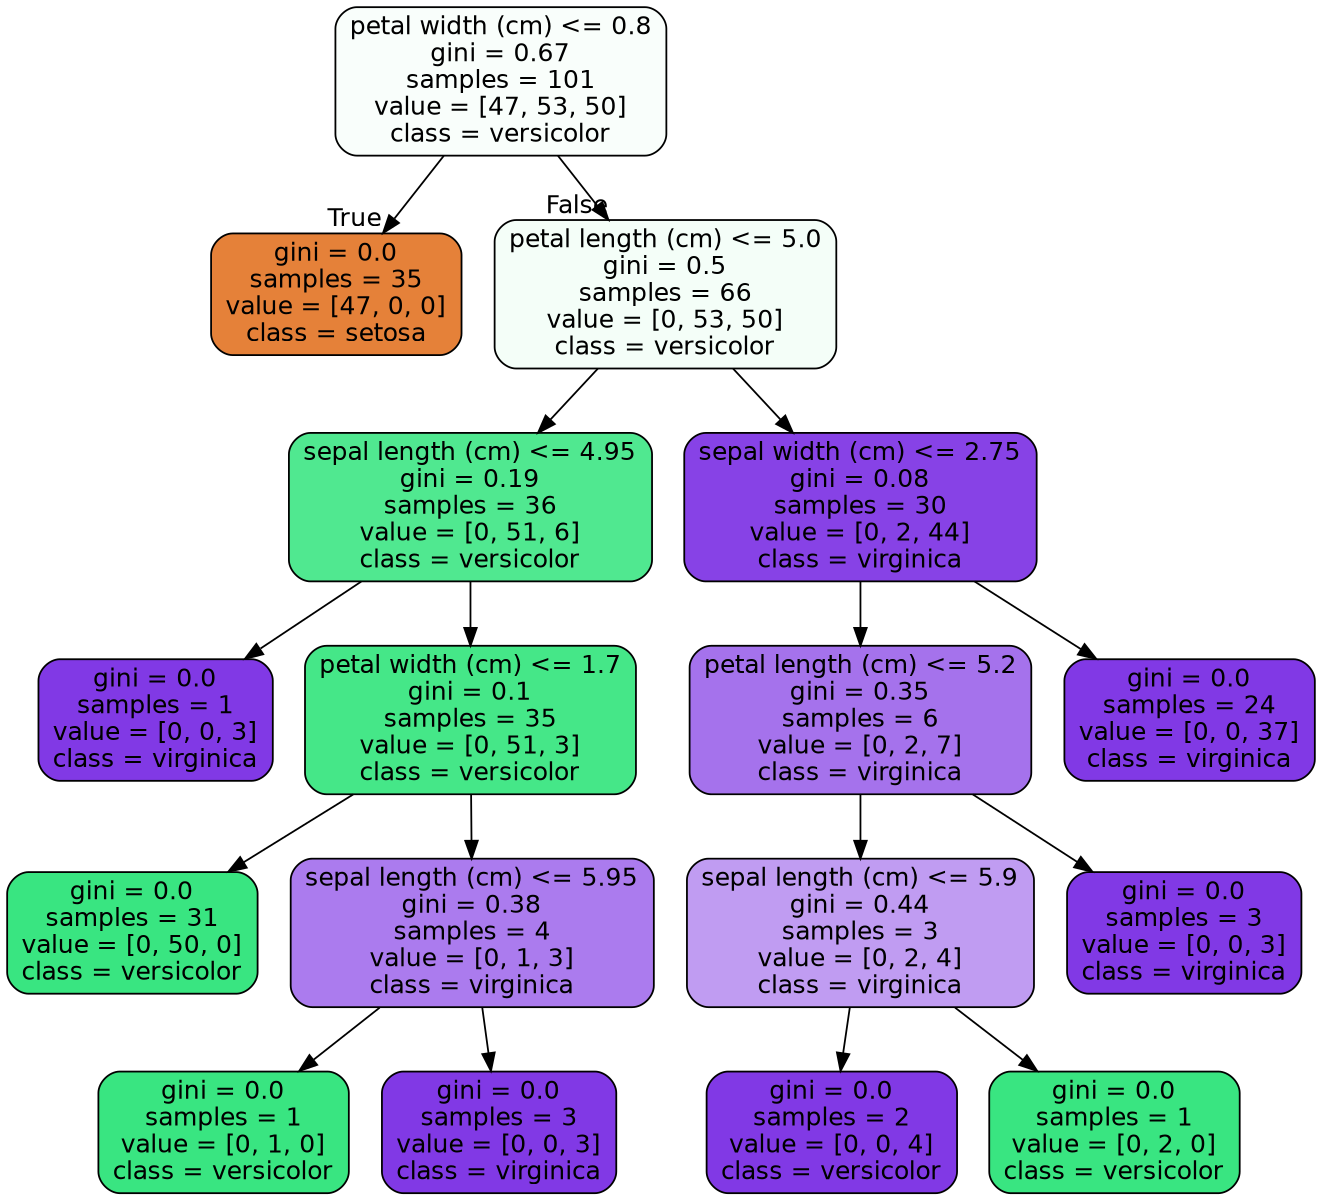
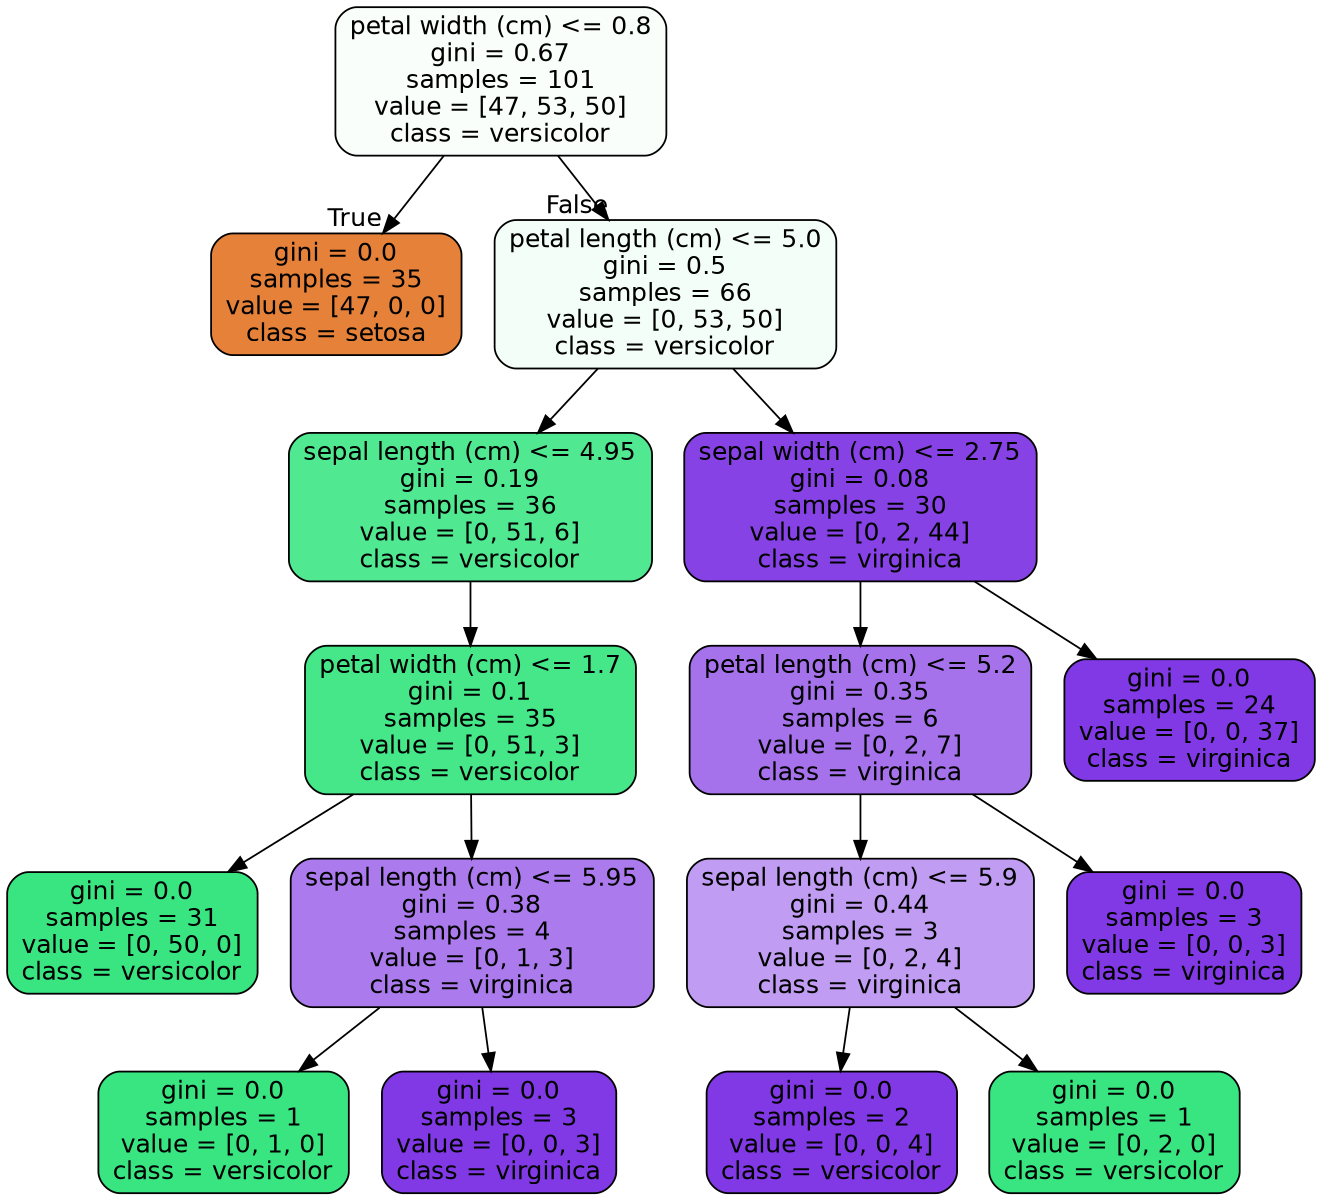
node "gini = 0.0 samples = 1 value = [0, 0, 3] class = virginica": removed
